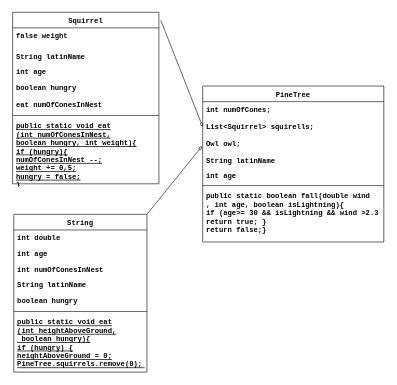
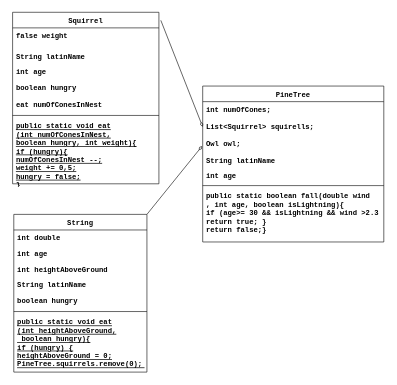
node "int numOfConesInNest": label "int numOfConesInNest" -> "int heightAboveGround"
